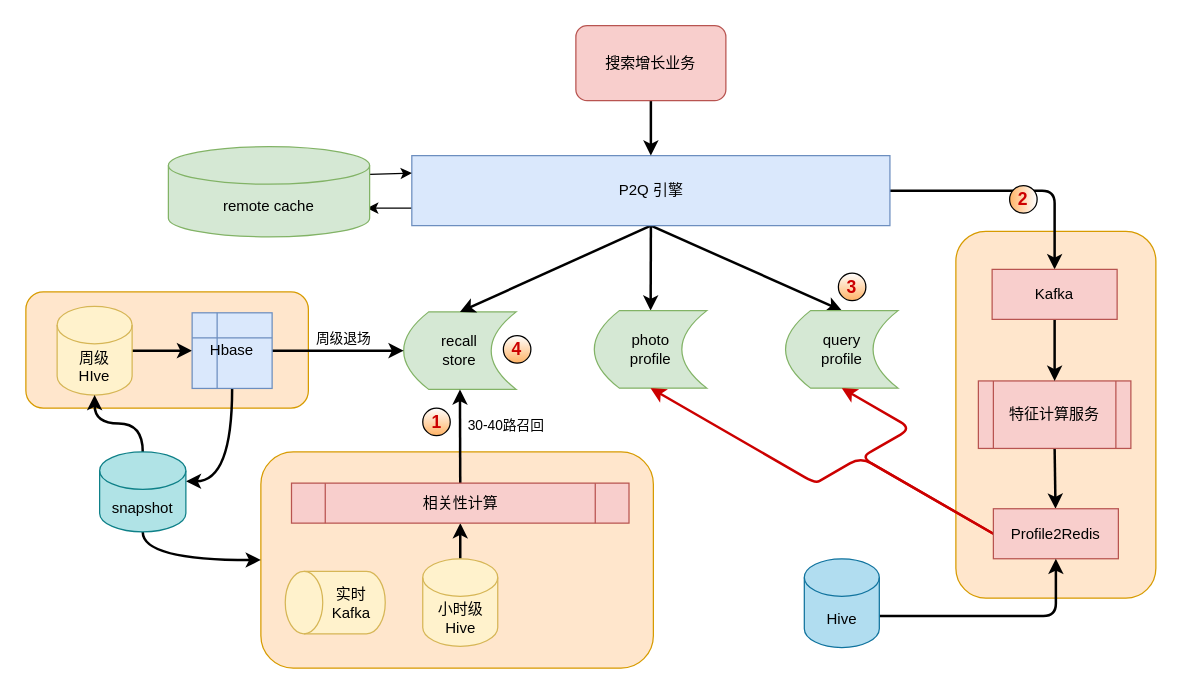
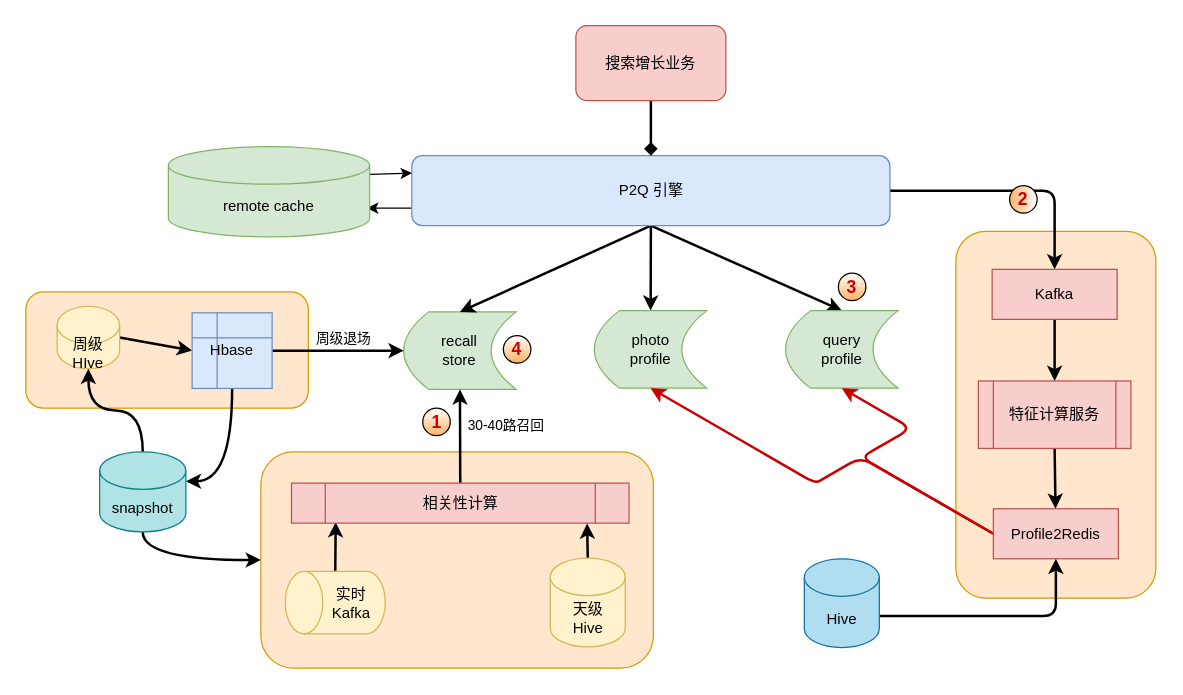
edge "搜索增长业务" -> "P2Q 引擎": arrowhead classic -> diamond
node "P2Q 引擎": shape rectangle -> rounded rectangle
node "周级 HIve": size 75x89 -> 63x63
edge "天级 Hive" -> "相关性计算": added
edge "小时级Hive" -> "相关性计算": removed
edge "实时Kafka" -> "相关性计算": added
node "小时级Hive": removed
node "天级 Hive": added
